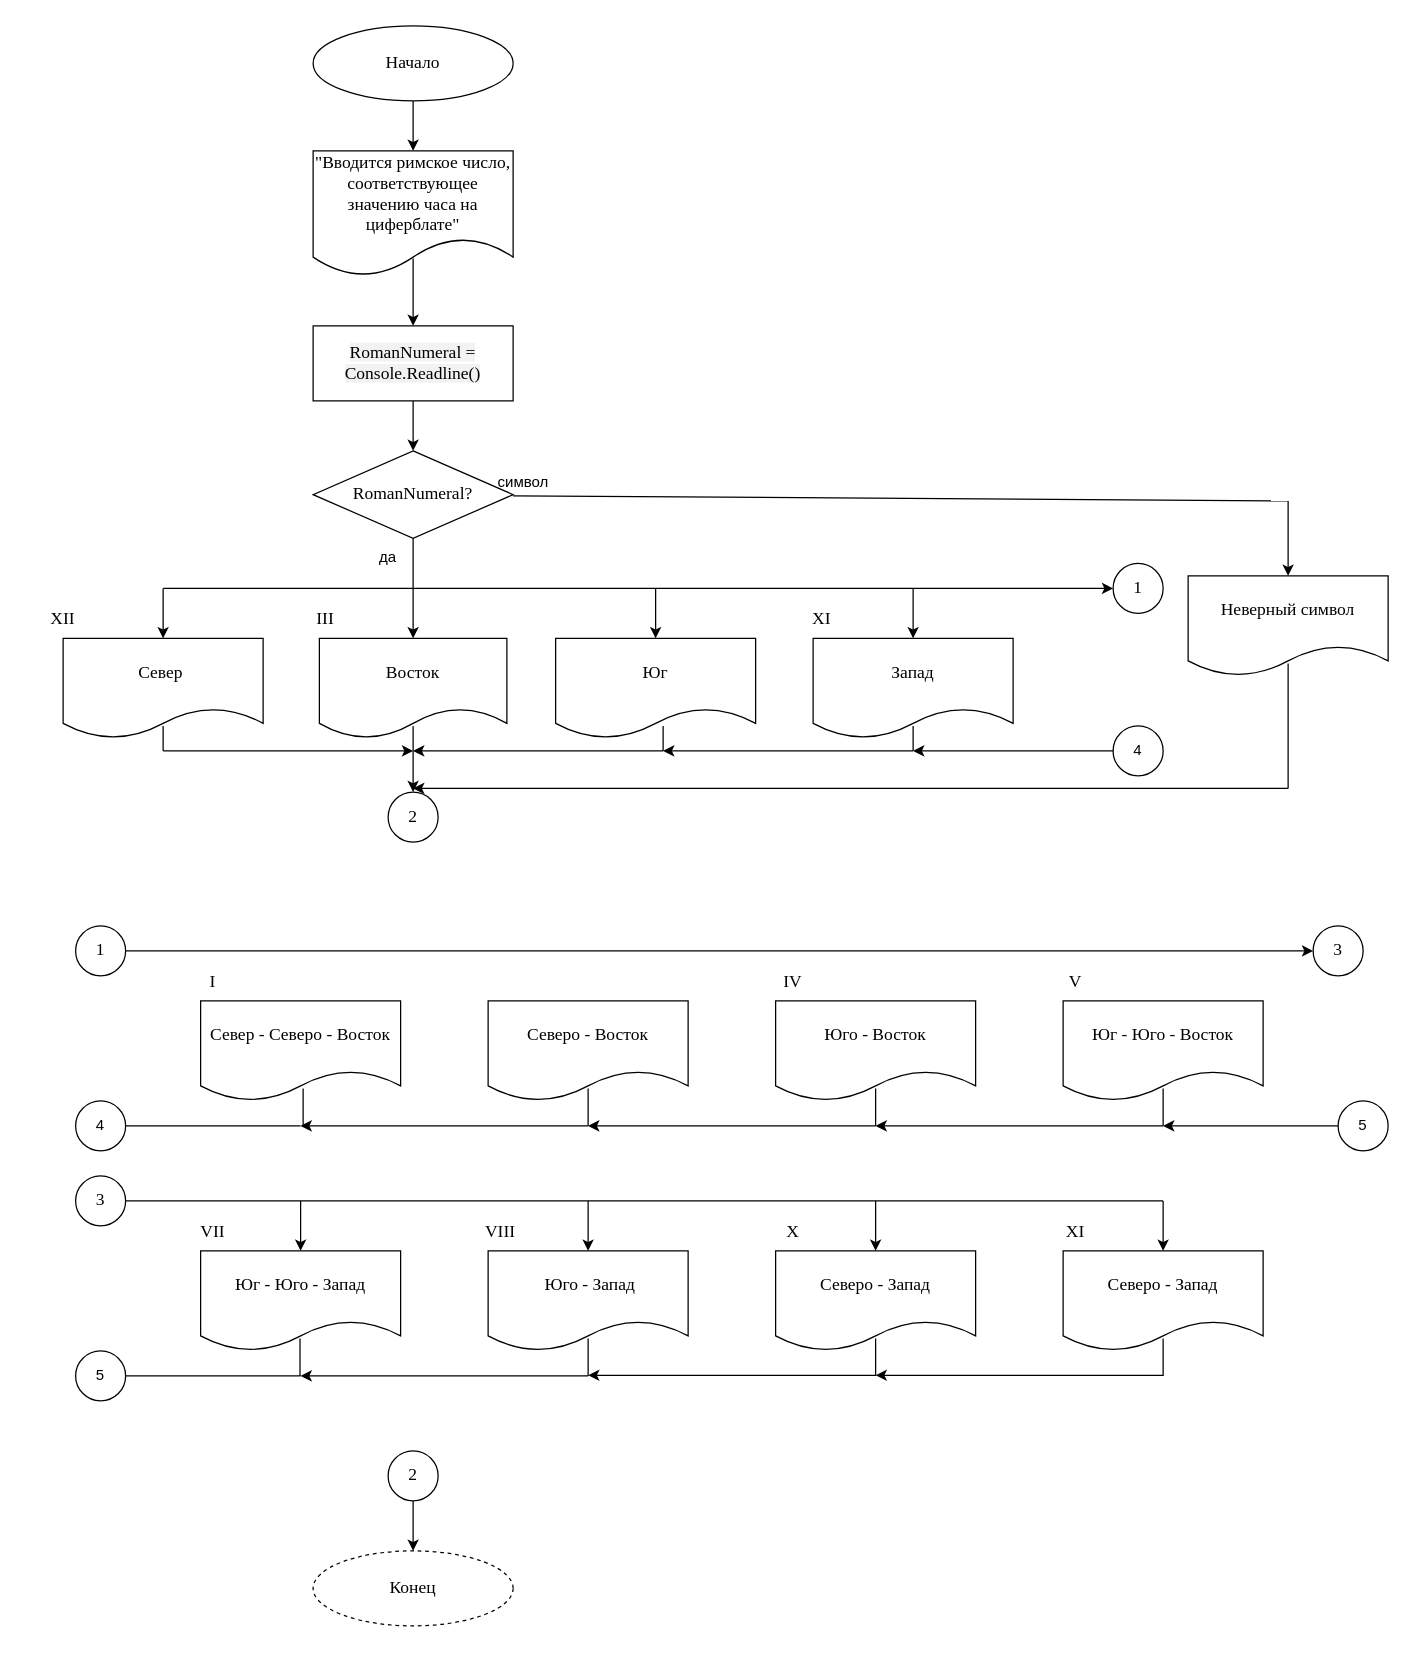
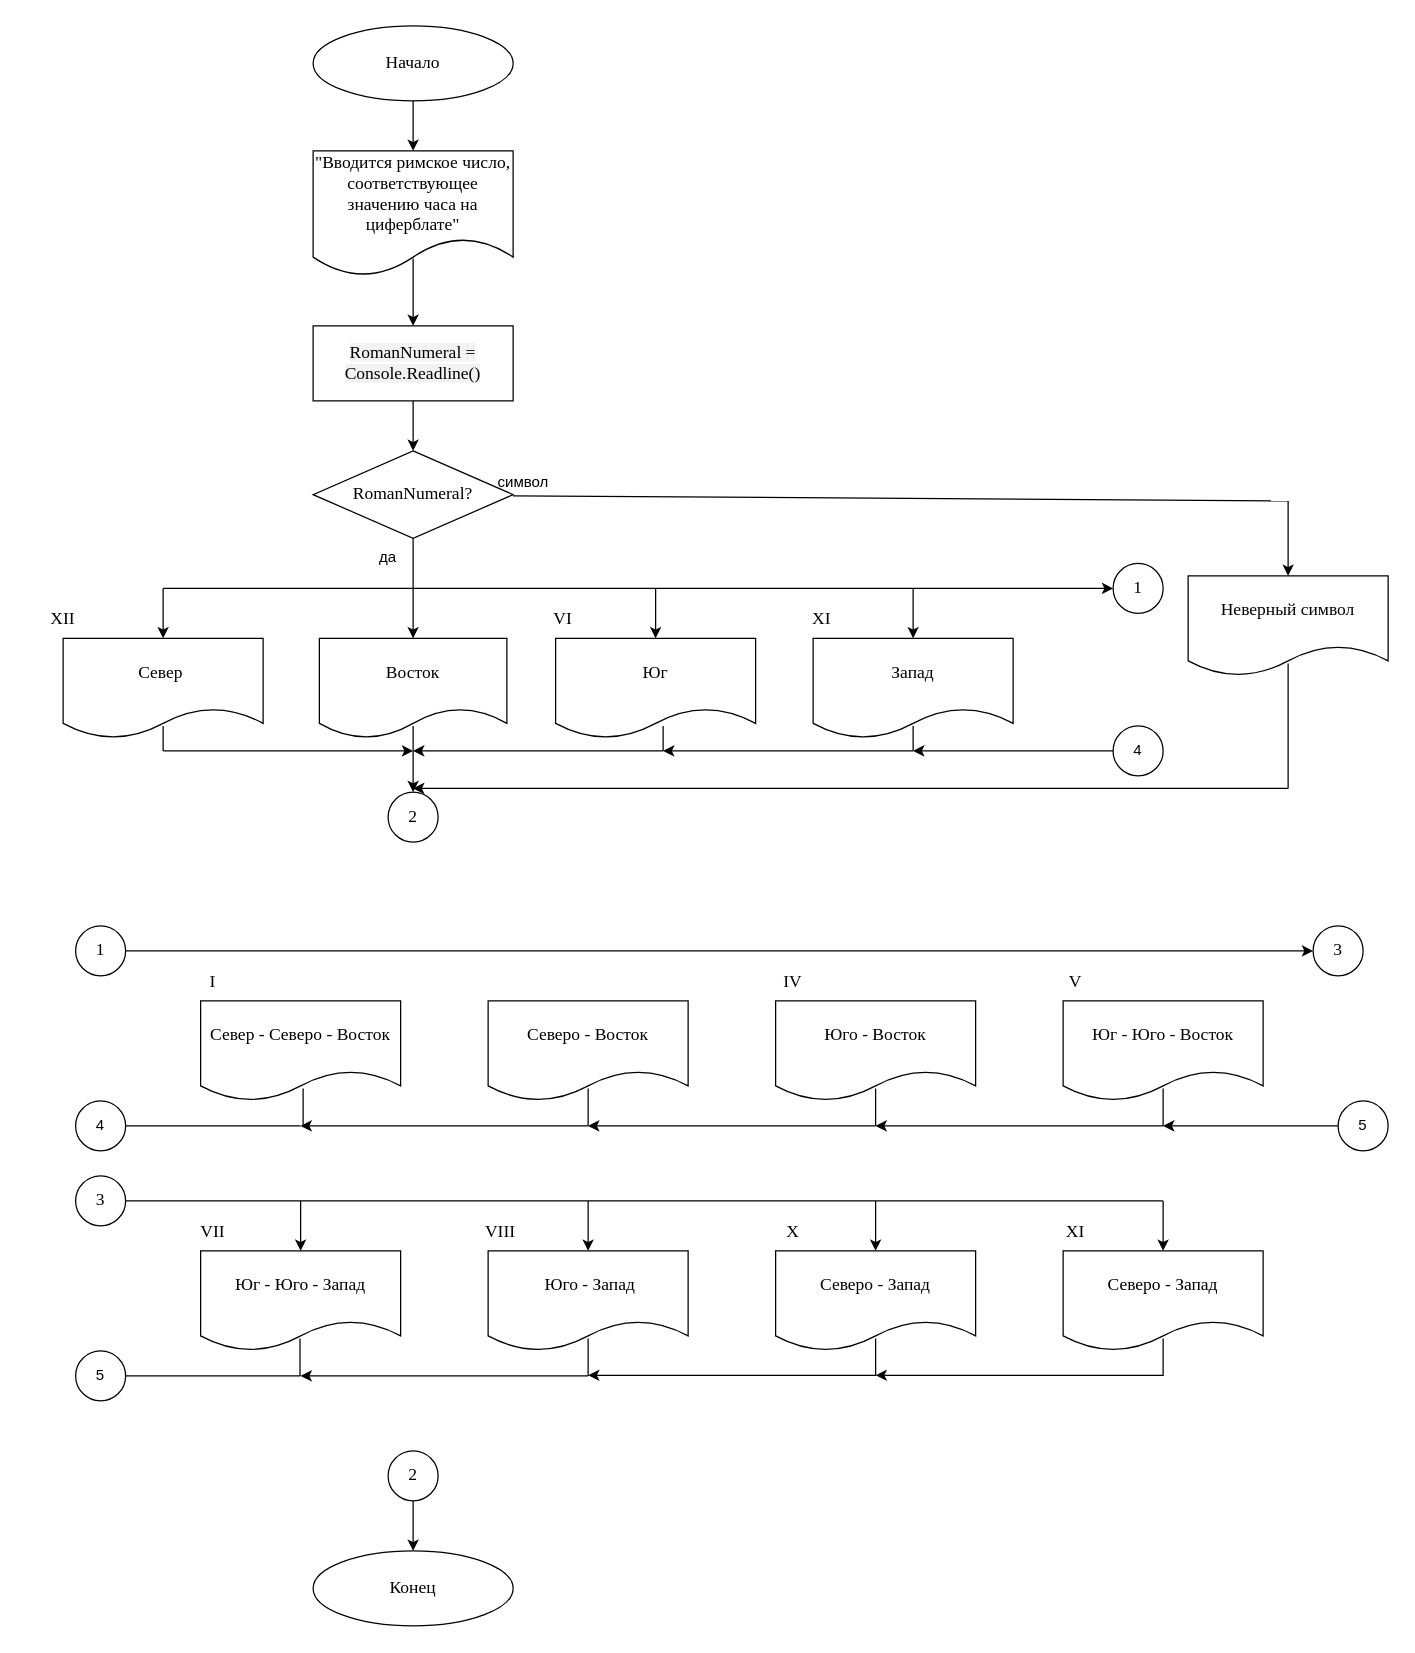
node "III": removed
node "VI": added
node "Конец": style dashed -> solid
